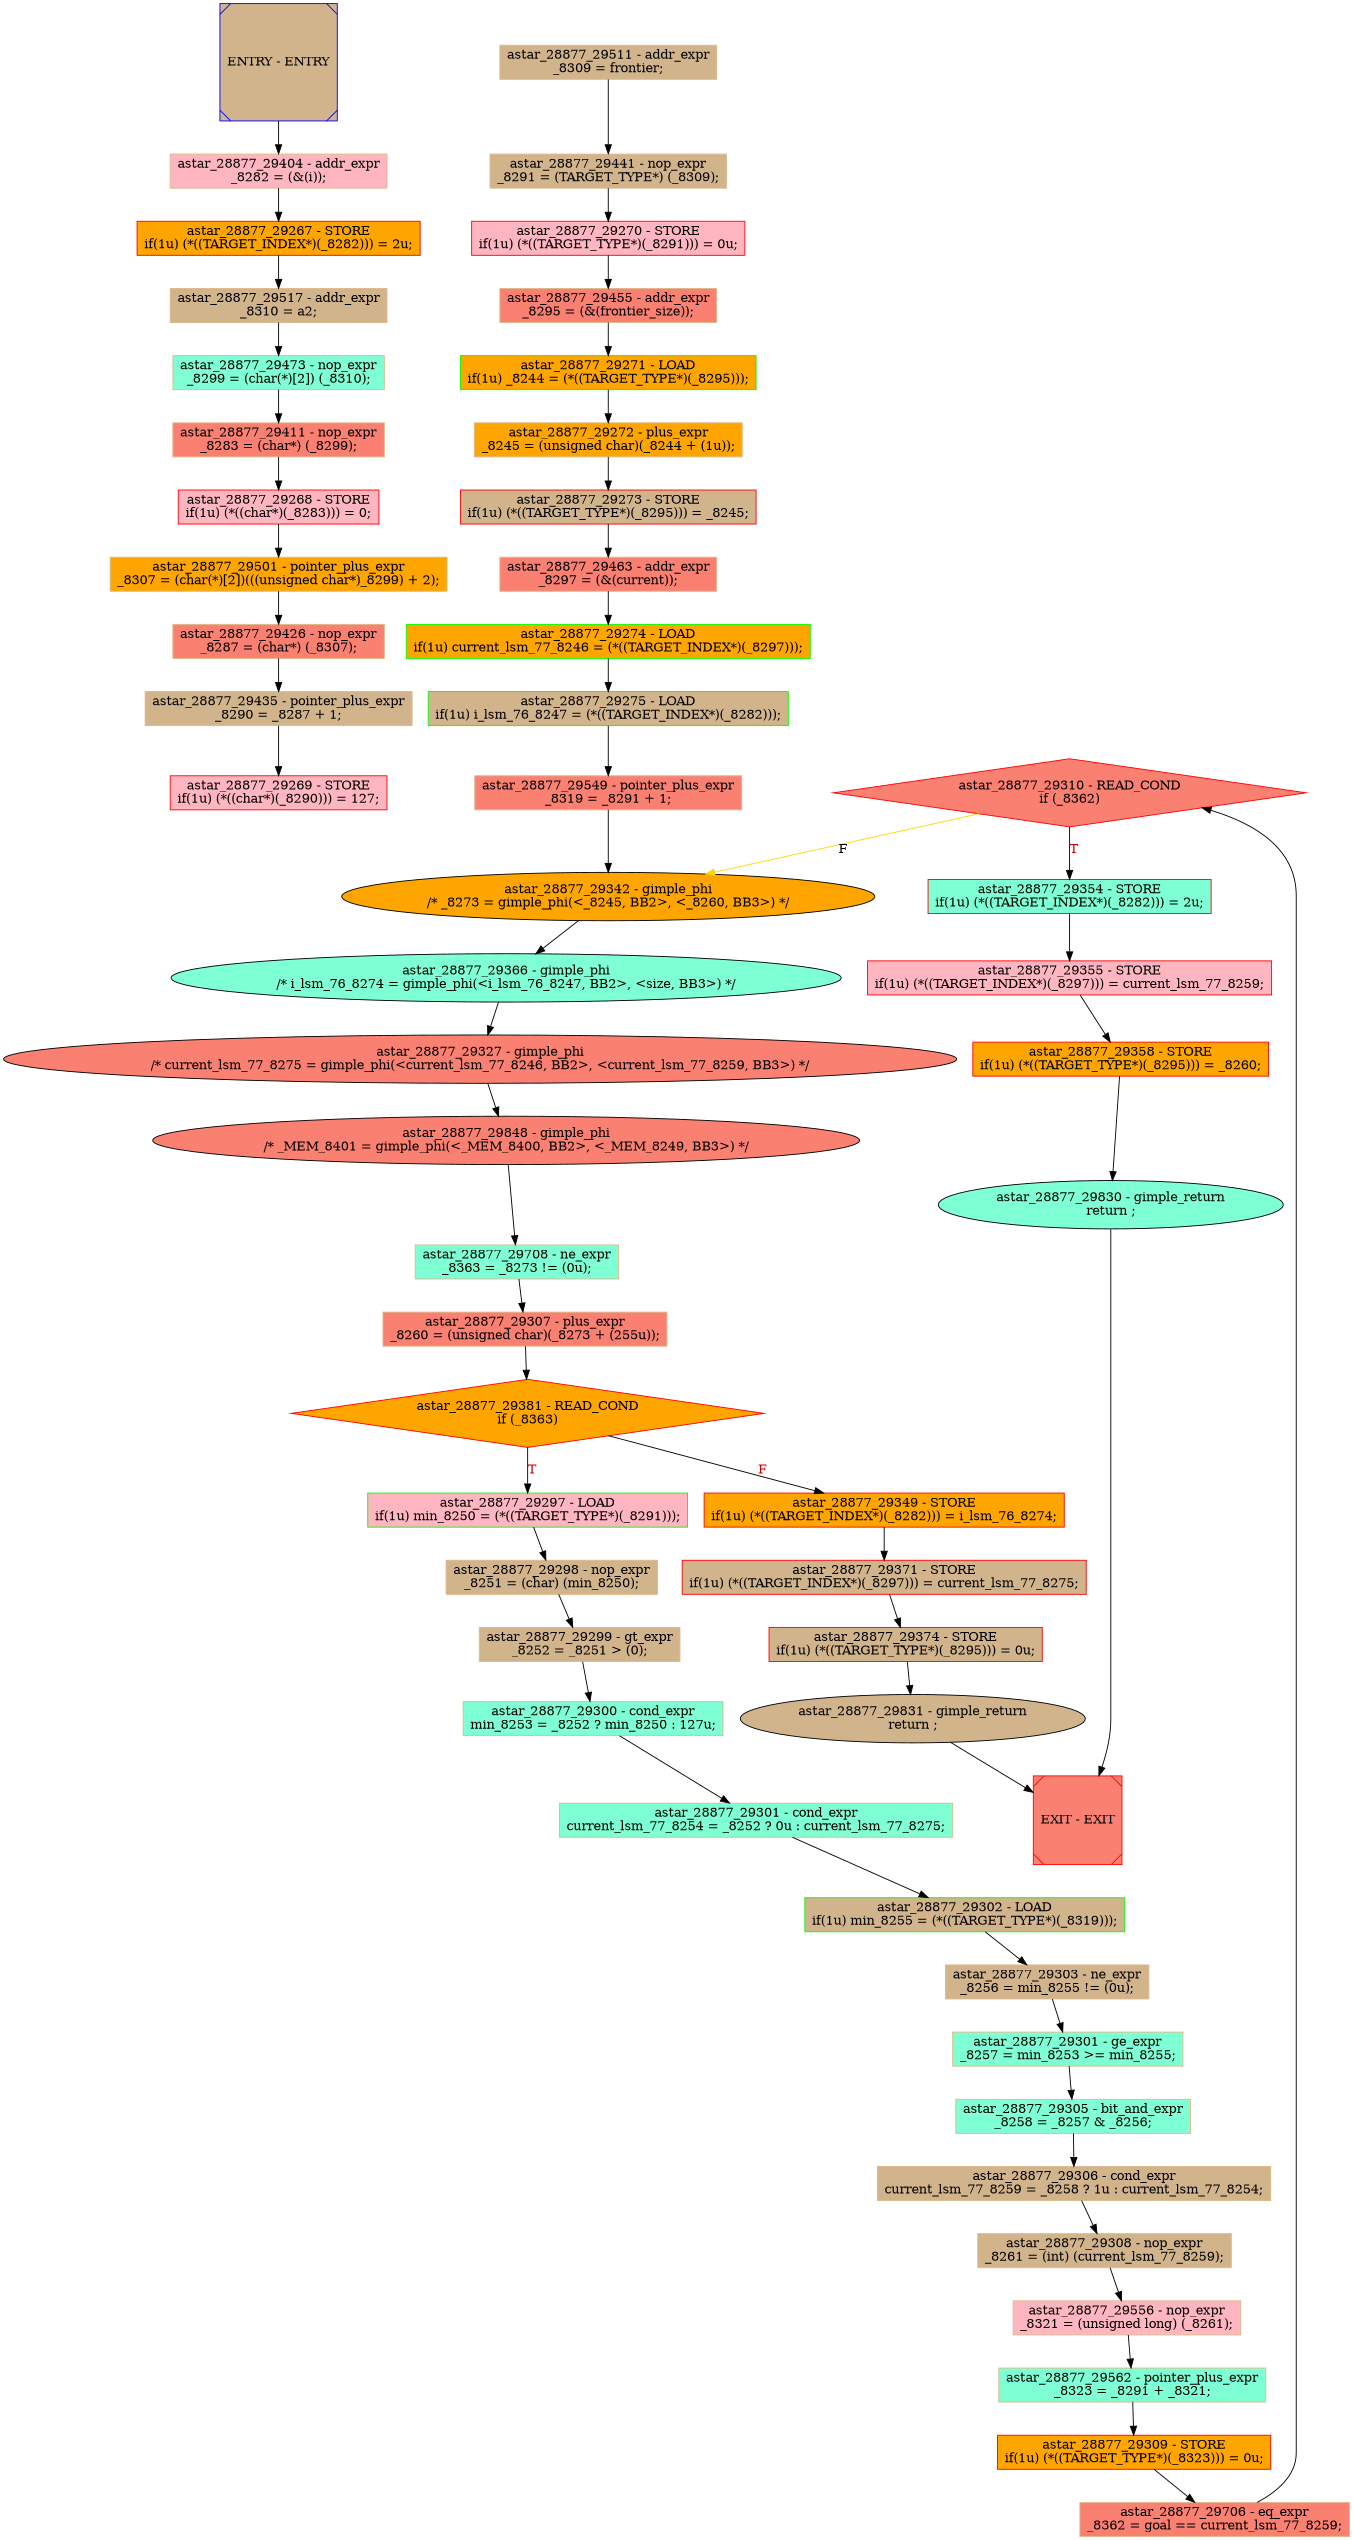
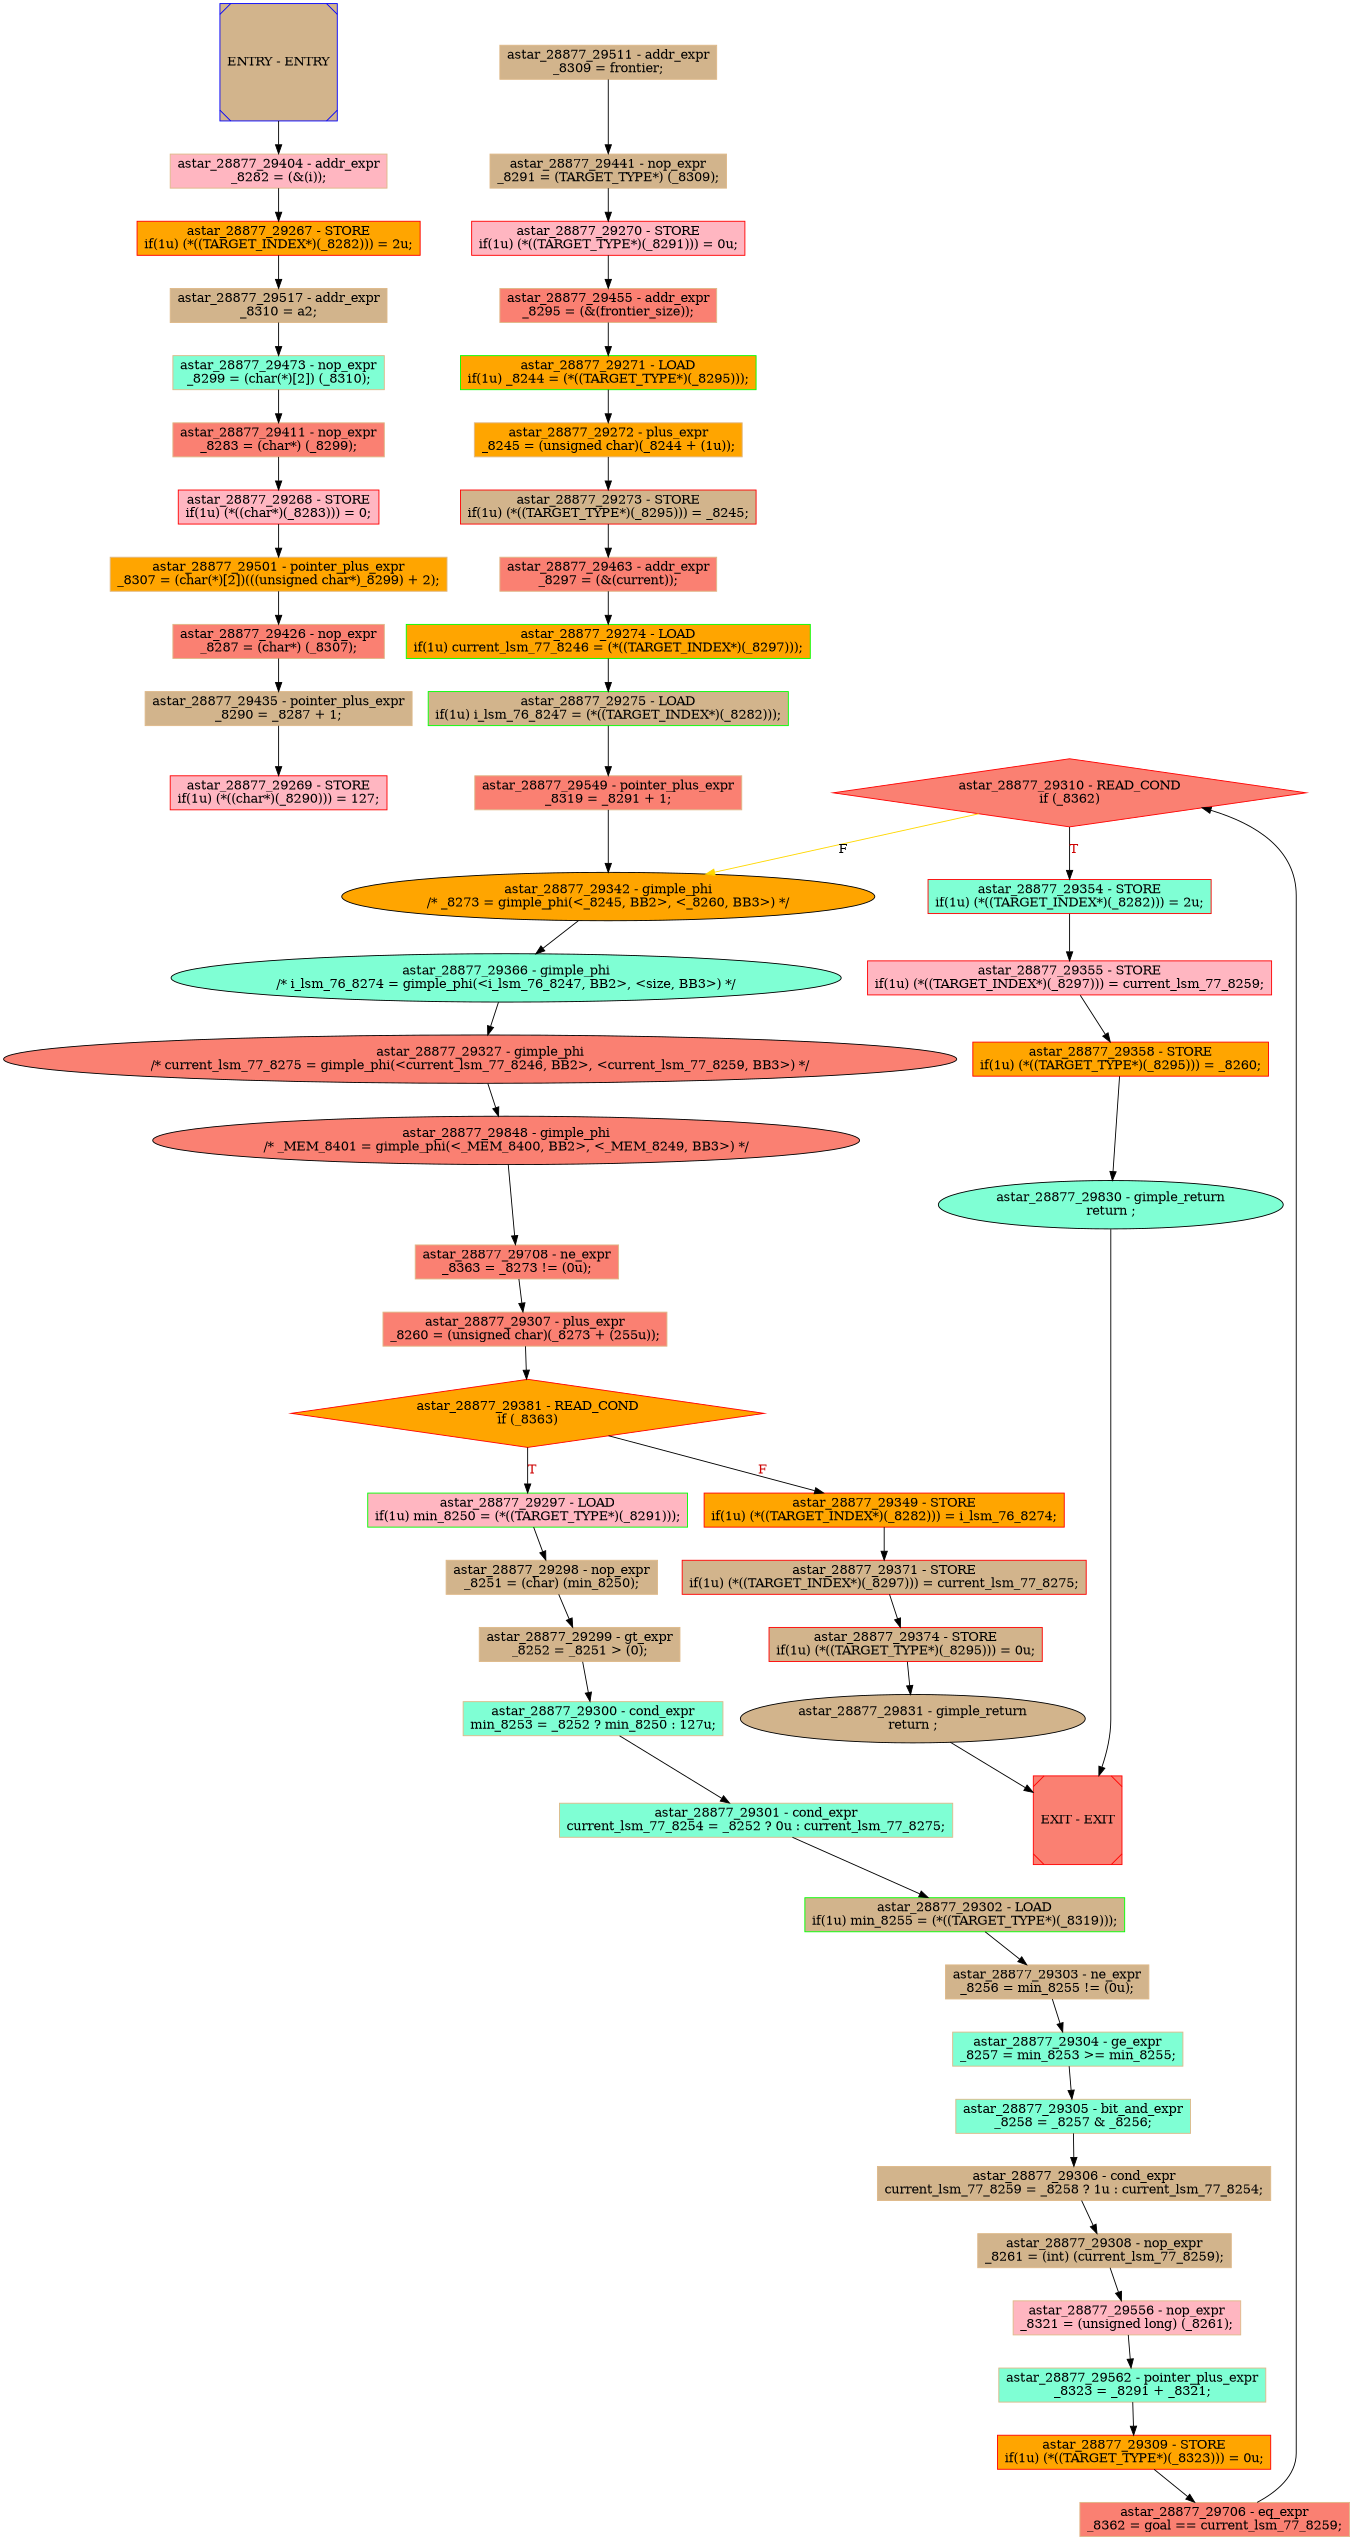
node "astar_28877_29708 - ne_expr _8363 = _8273 != (0u);": fillcolor aquamarine -> salmon
node "astar_28877_29301 - ge_expr _8257 = min_8253 >= min_8255;": label "astar_28877_29301 - ge_expr _8257 = min_8253 >= min_8255;" -> "astar_28877_29304 - ge_expr _8257 = min_8253 >= min_8255;"
